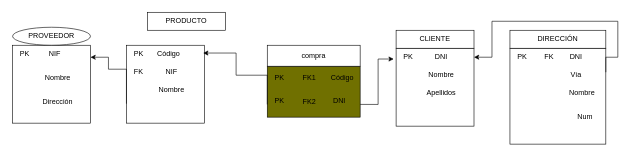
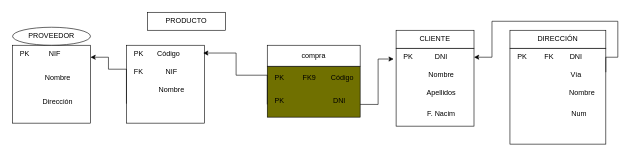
node "FK1": label "FK1" -> "FK9"
node "FK2": removed
node "F. Nacim": added
node "Num": moved (585, 117) -> (579, 114)
